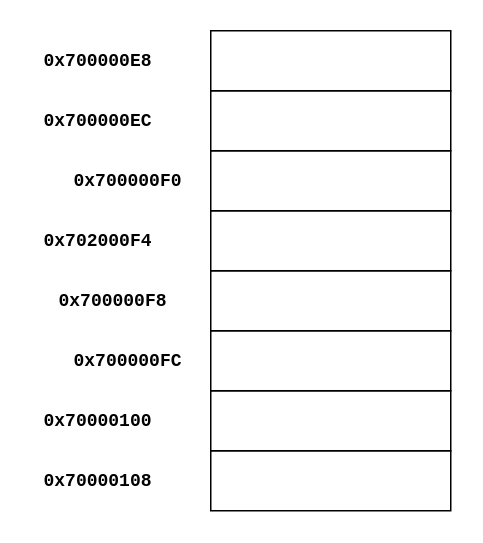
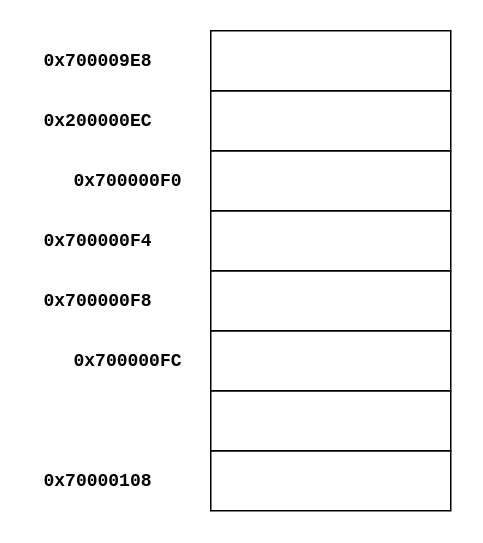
node "0x700000E8": label "0x700000E8" -> "0x700009E8"
node "0x700000EC": label "0x700000EC" -> "0x200000EC"
node "0x702000F4": label "0x702000F4" -> "0x700000F4"
node "0x700000F8": moved (113, 301) -> (98, 301)
node "0x70000100": removed
